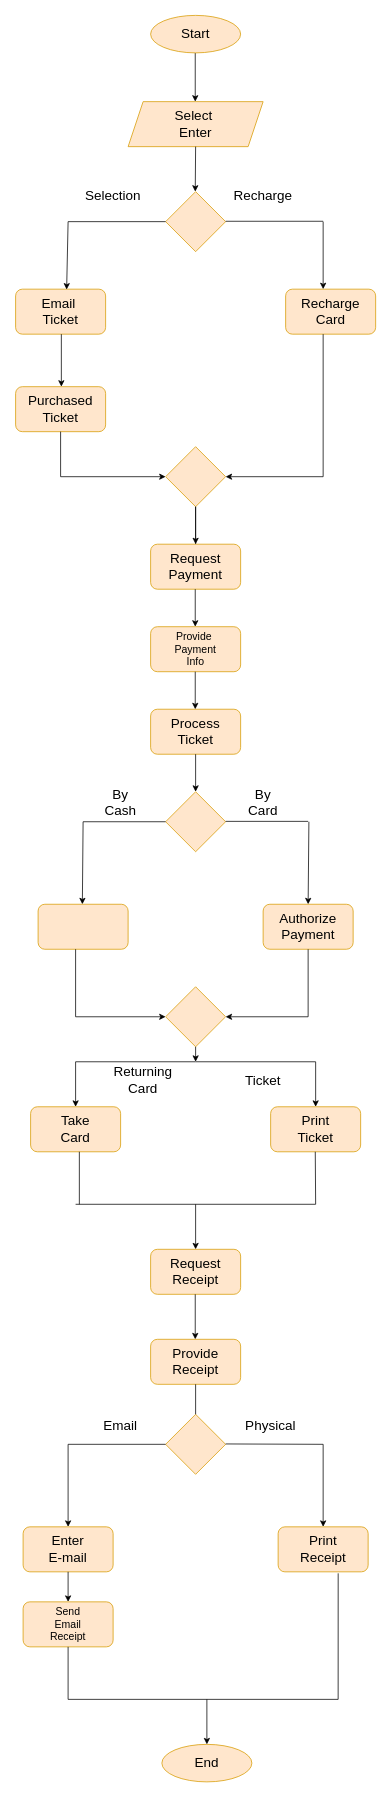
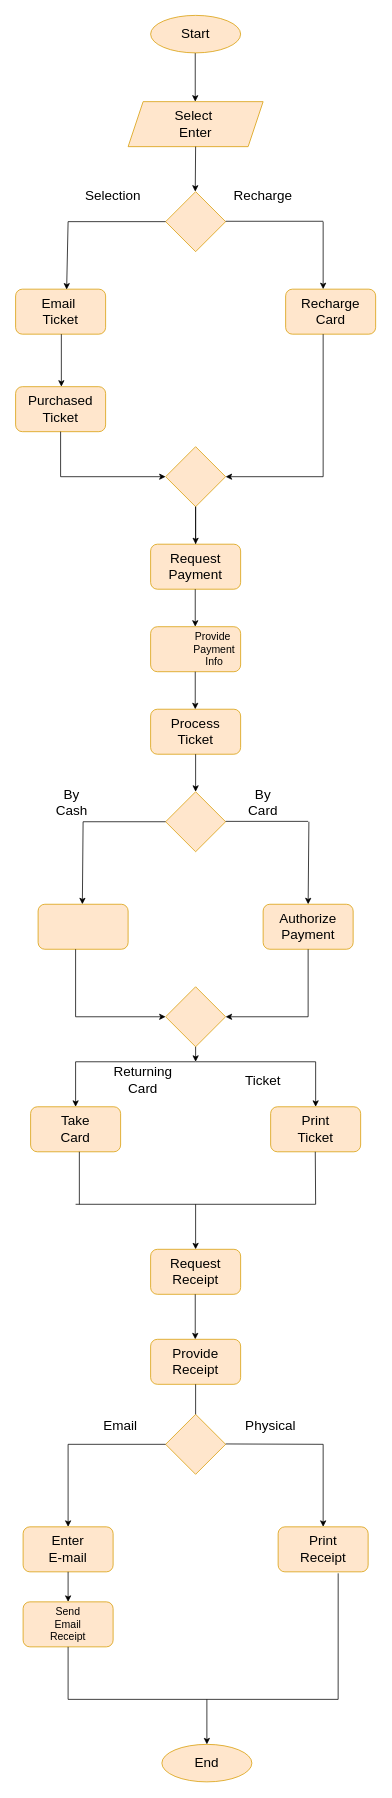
node "Provide Payment Info": moved (195, 649) -> (214, 649)
node "By Cash": moved (120, 803) -> (72, 803)
